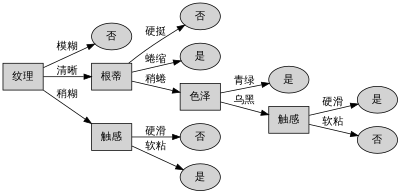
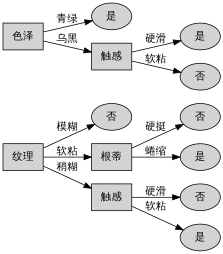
edge "纹理" -> "根蒂": label "清晰" -> "软粘"
edge "根蒂" -> "色泽": removed, label "稍蜷"
